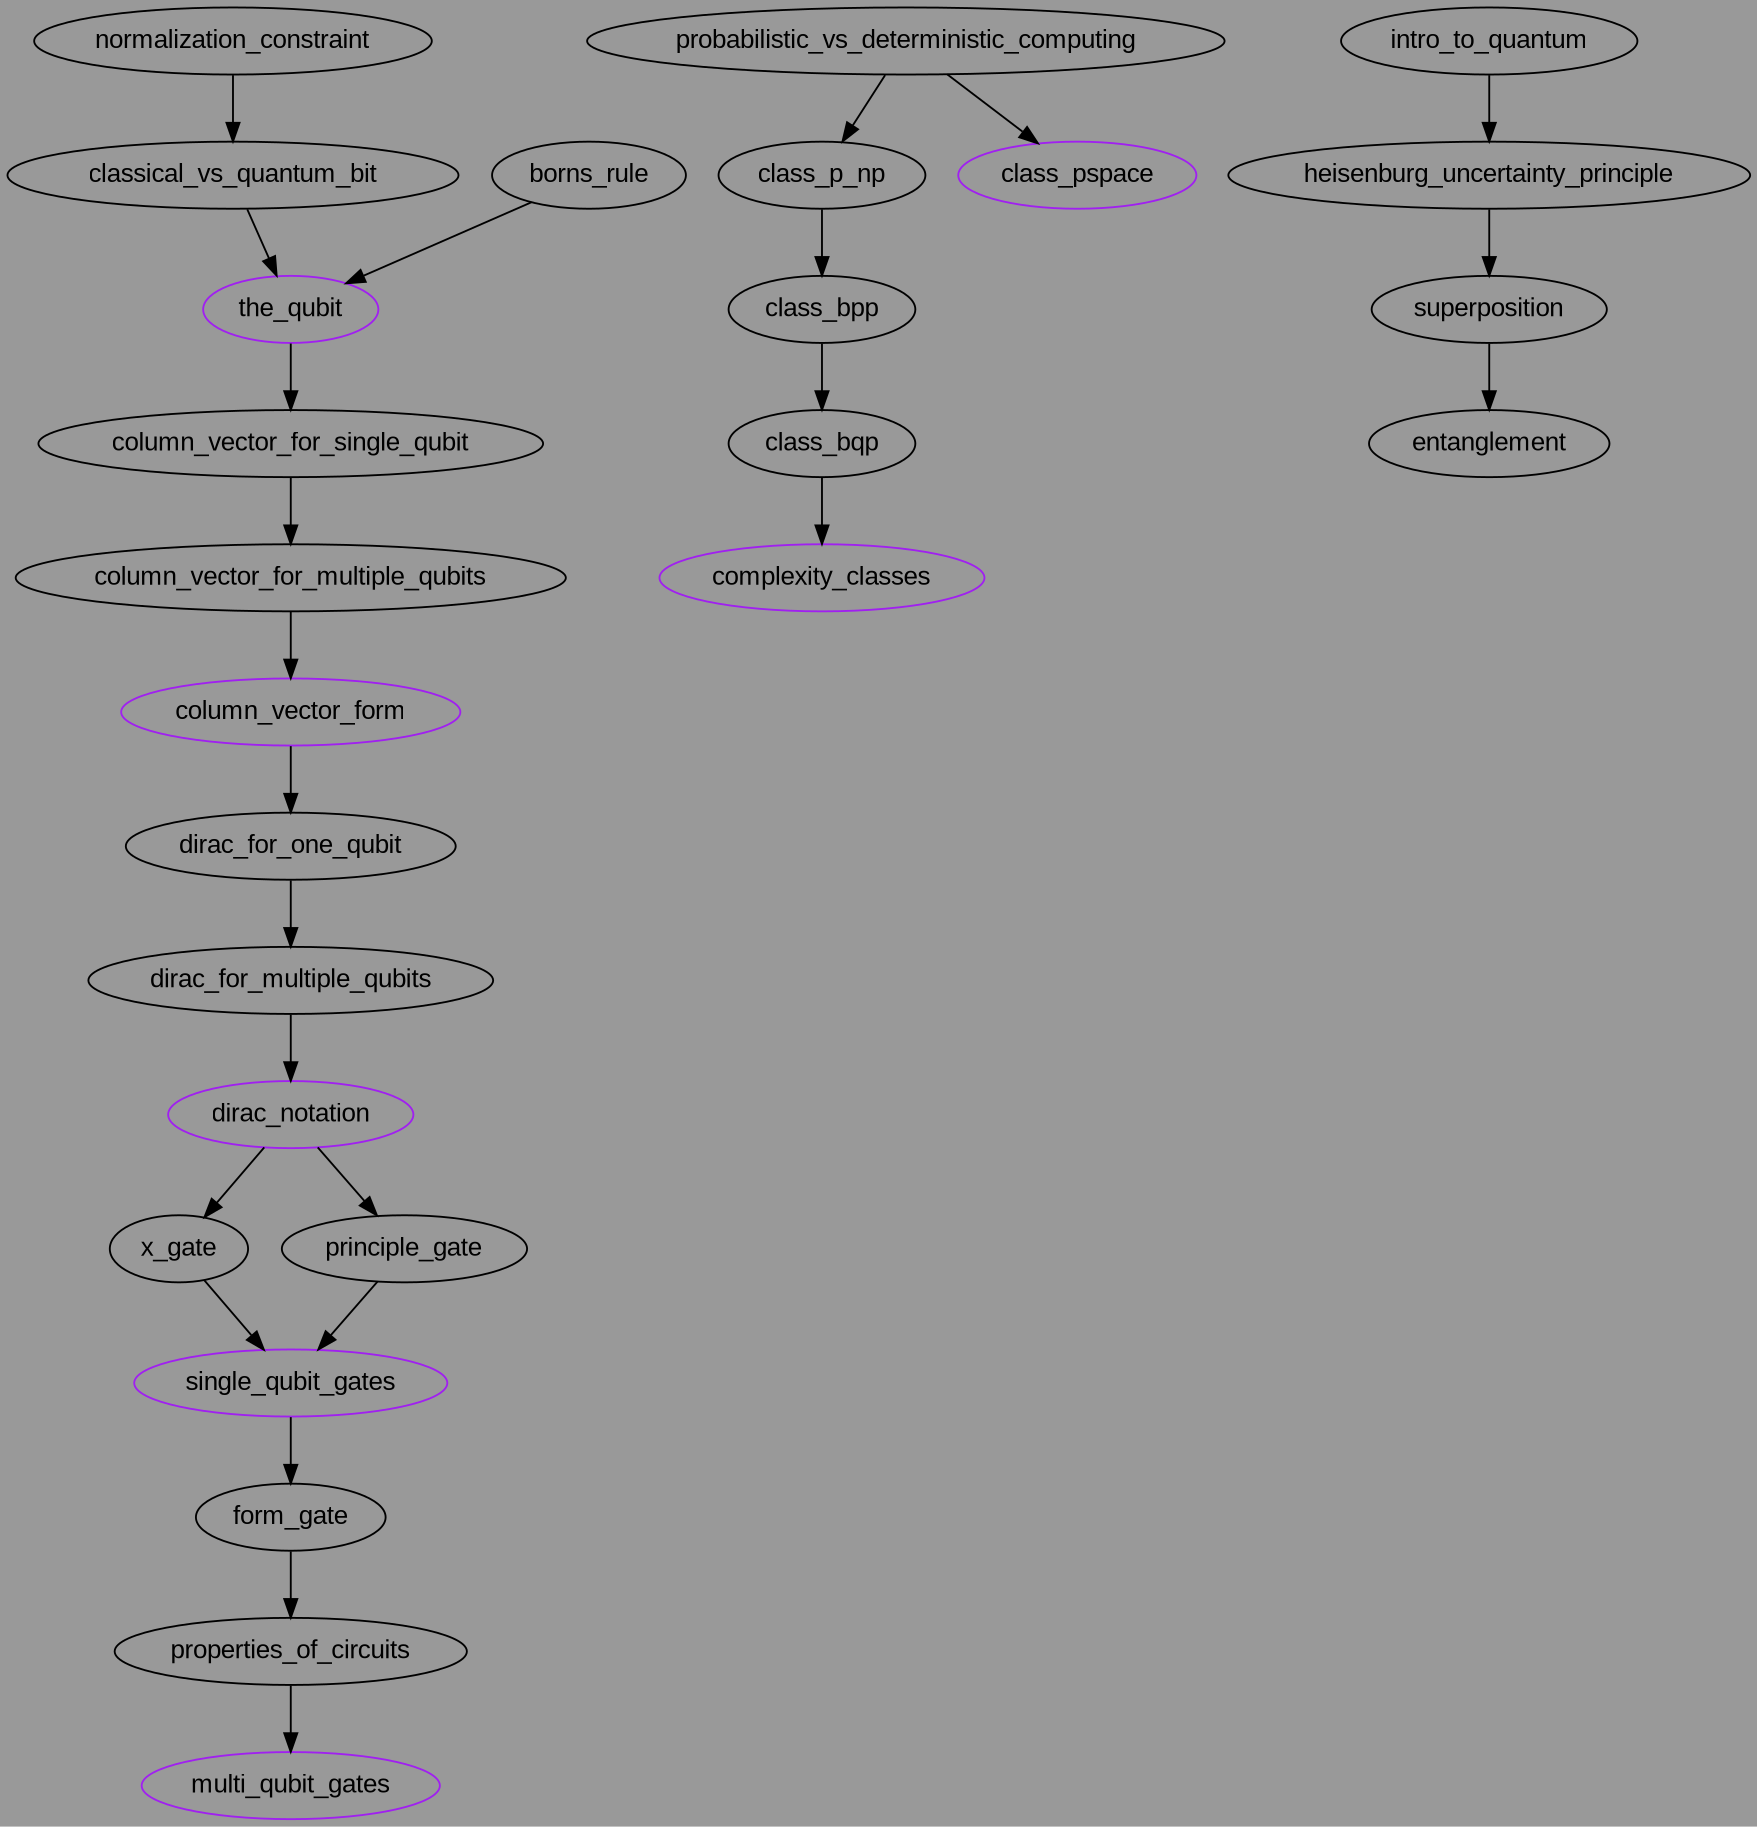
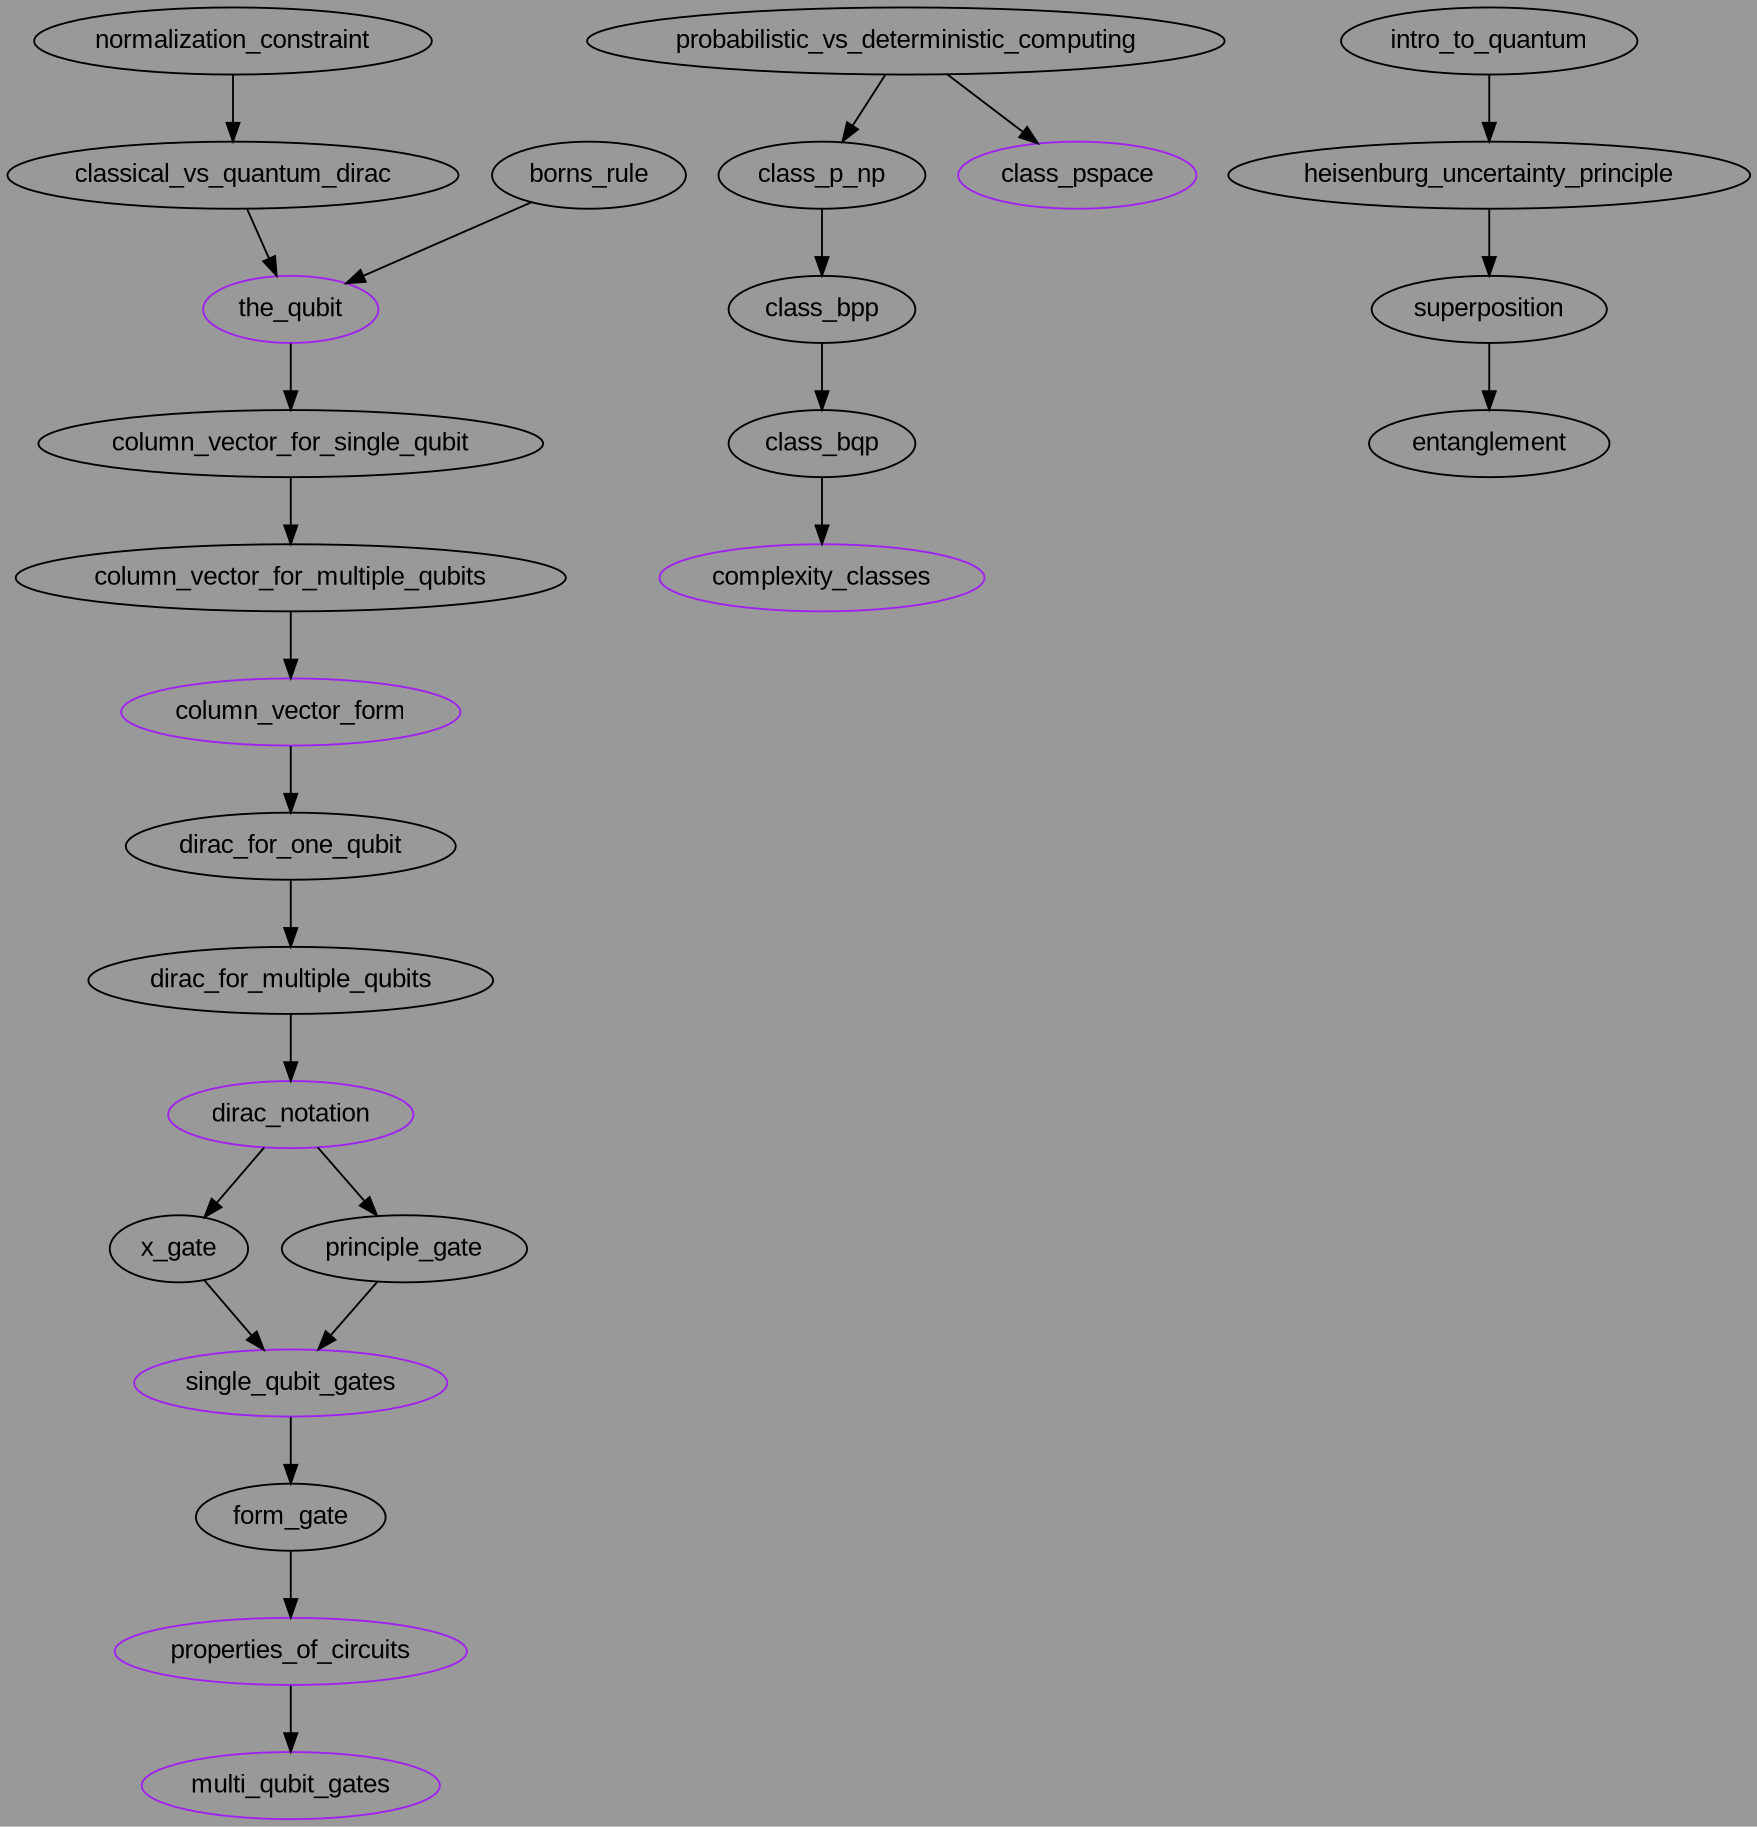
node "classical_vs_quantum_bit": label "classical_vs_quantum_bit" -> "classical_vs_quantum_dirac"
node "properties_of_circuits": color black -> purple
